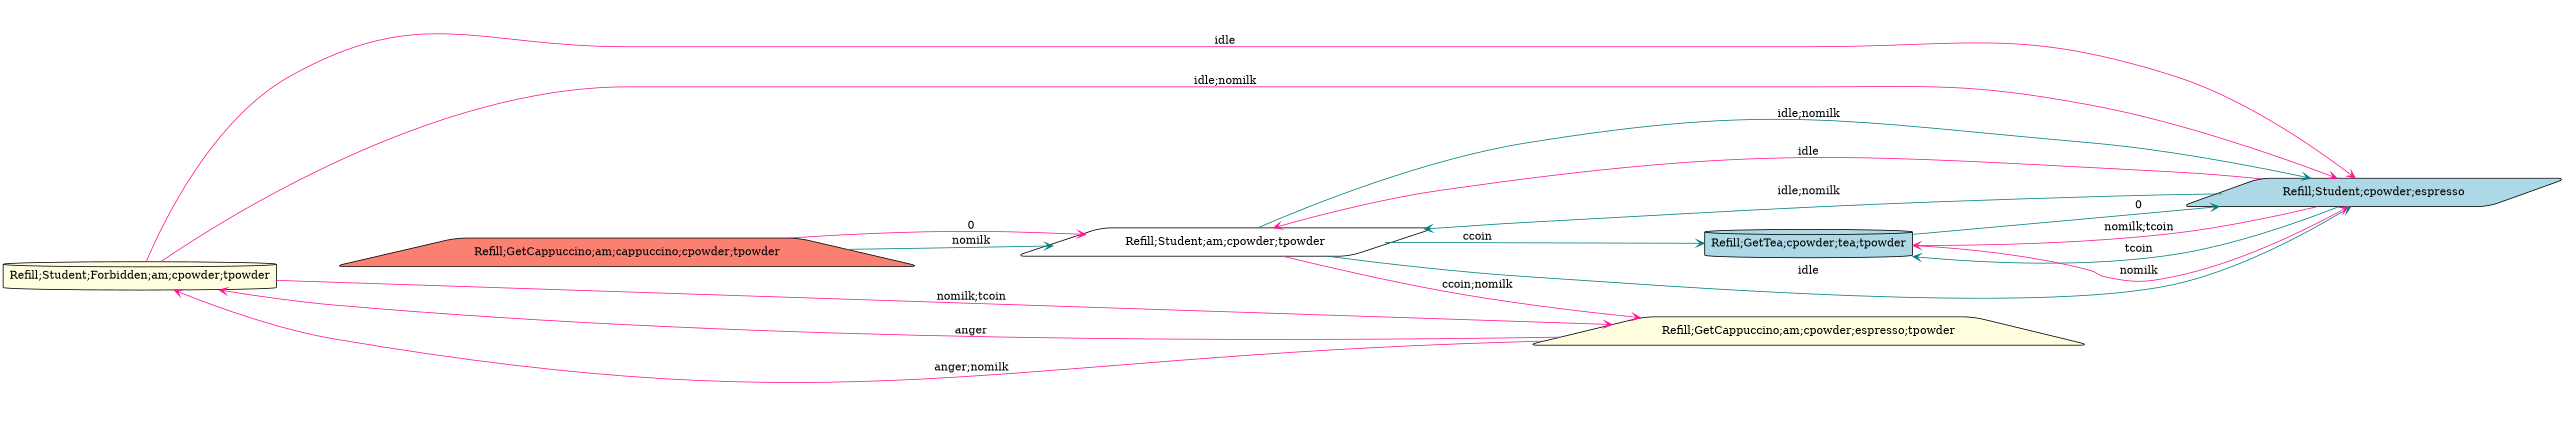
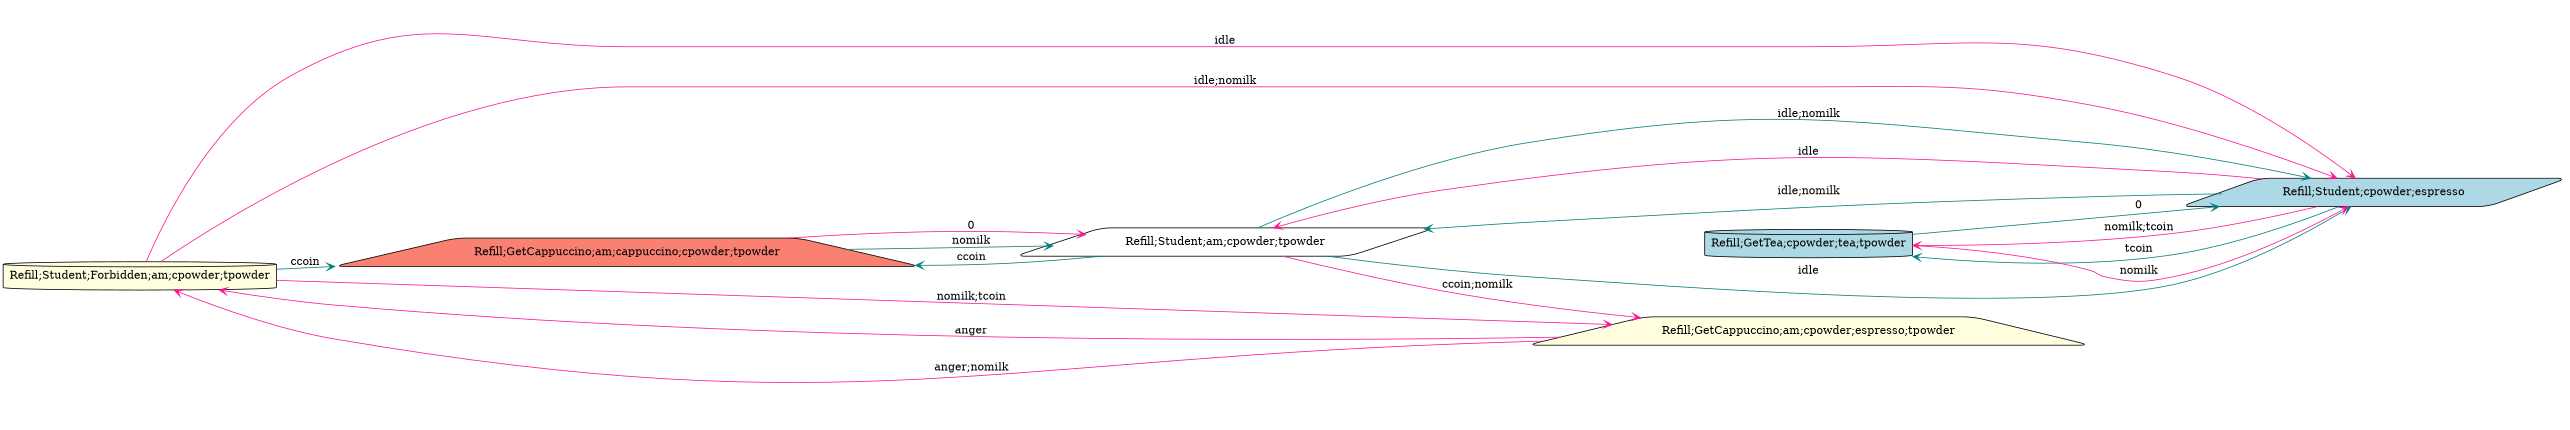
edge "Refill;Student;am;cpowder;tpowder" -> "Refill;GetTea;cpowder;tea;tpowder": now "Refill;Student;am;cpowder;tpowder" -> "Refill;GetCappuccino;am;cappuccino;cpowder;tpowder"
edge "Refill;Student;Forbidden;am;cpowder;tpowder" -> "Refill;GetCappuccino;am;cappuccino;cpowder;tpowder": added, label "ccoin"
